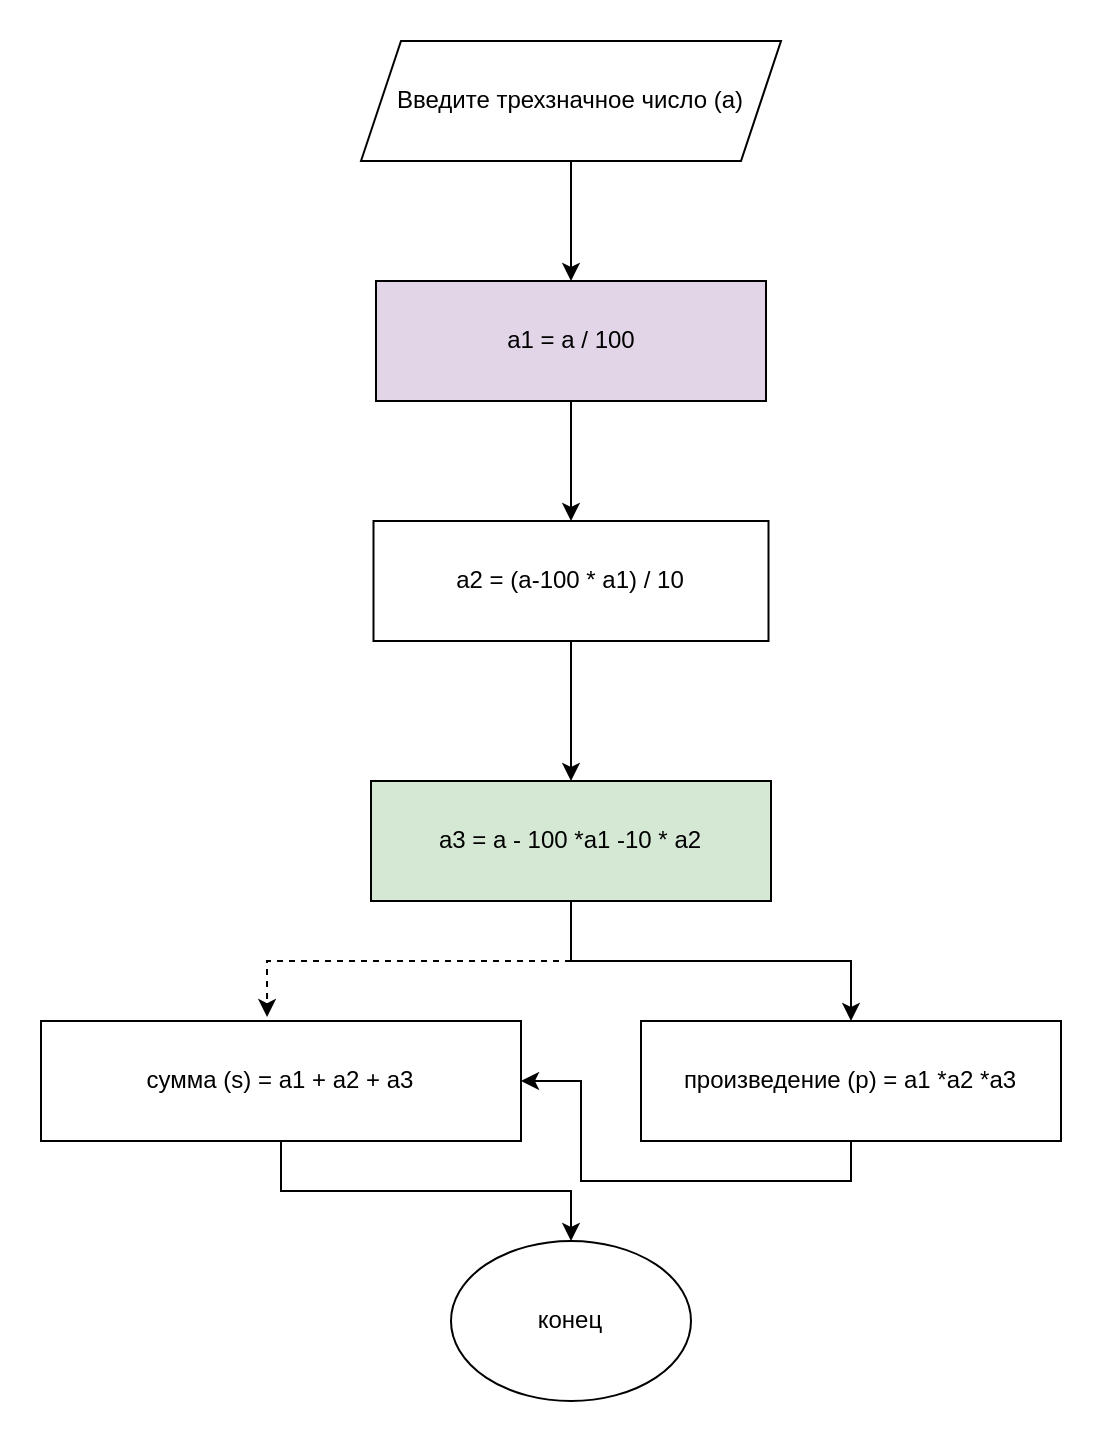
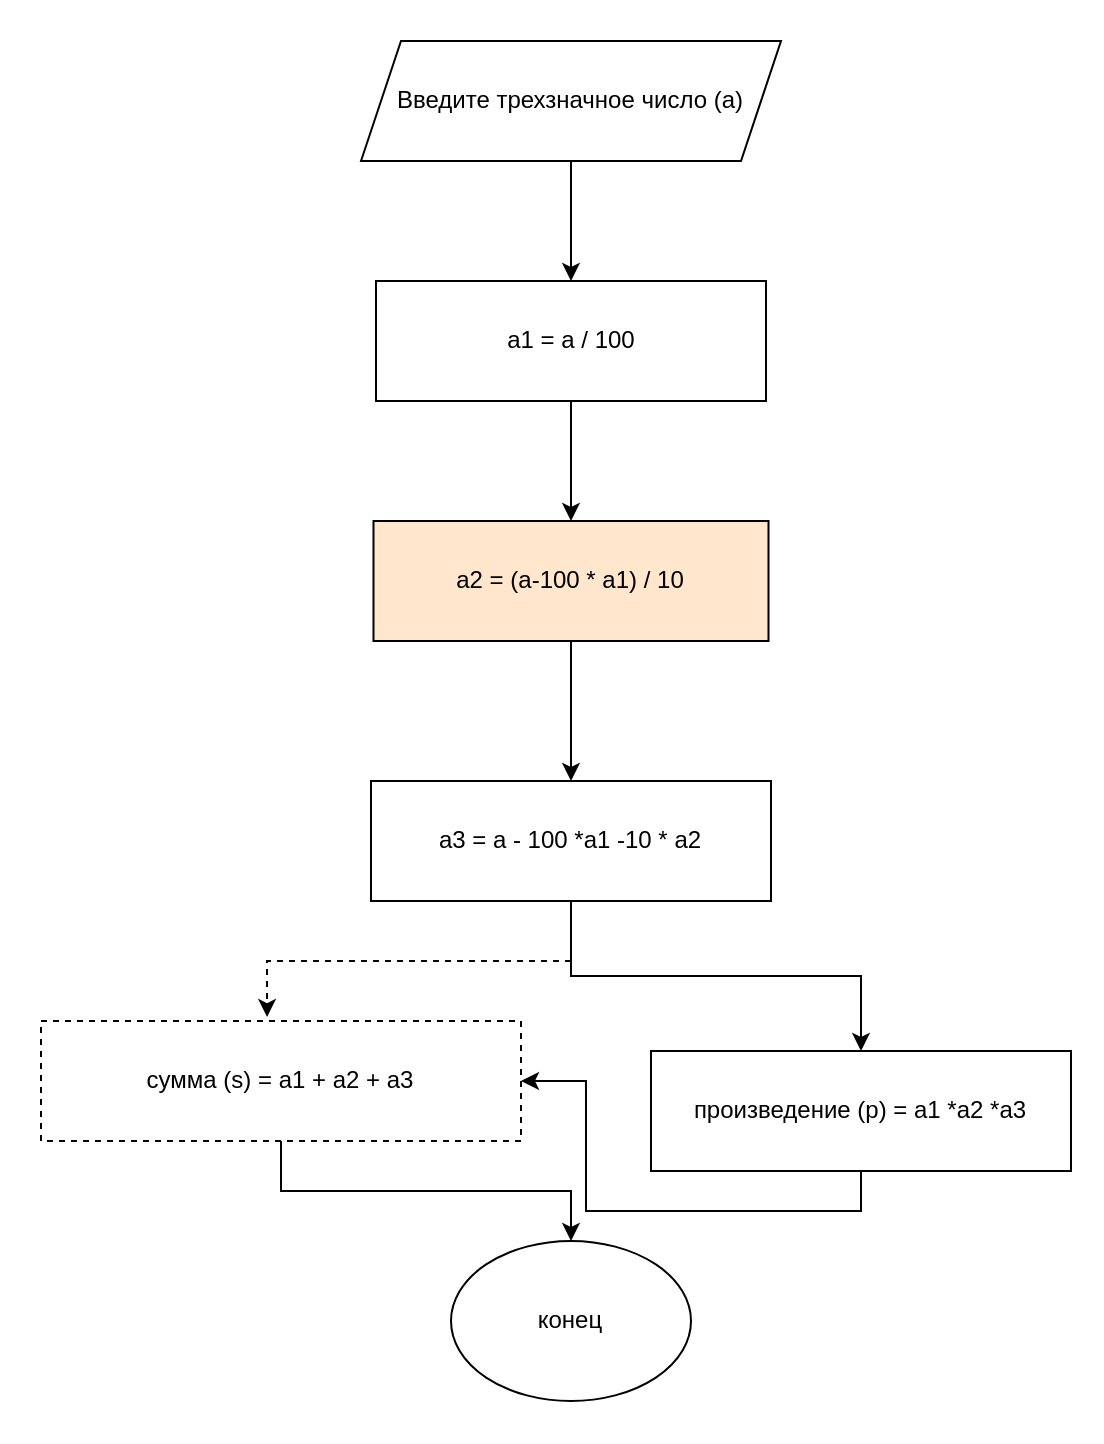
node "a1 = a / 100": fillcolor #e1d5e7 -> #ffffff
node "a2 = (a-100 * a1) / 10": fillcolor #ffffff -> #ffe6cc
node "a3 = a - 100 *a1 -10 * a2": fillcolor #d5e8d4 -> #ffffff
node "сумма (s) = a1 + a2 + a3": style solid -> dashed
node "произведение (p) = a1 *a2 *a3": moved (851, 1081) -> (861, 1111)
